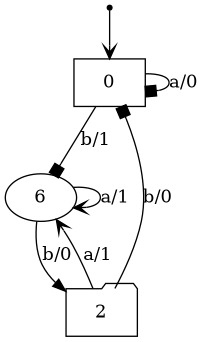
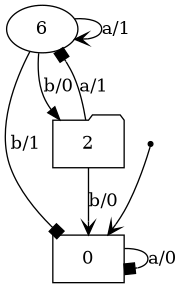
edge "0" -> "6": reversed
edge "2" -> "0": arrowhead box -> vee
edge "2" -> "6": arrowhead vee -> box
